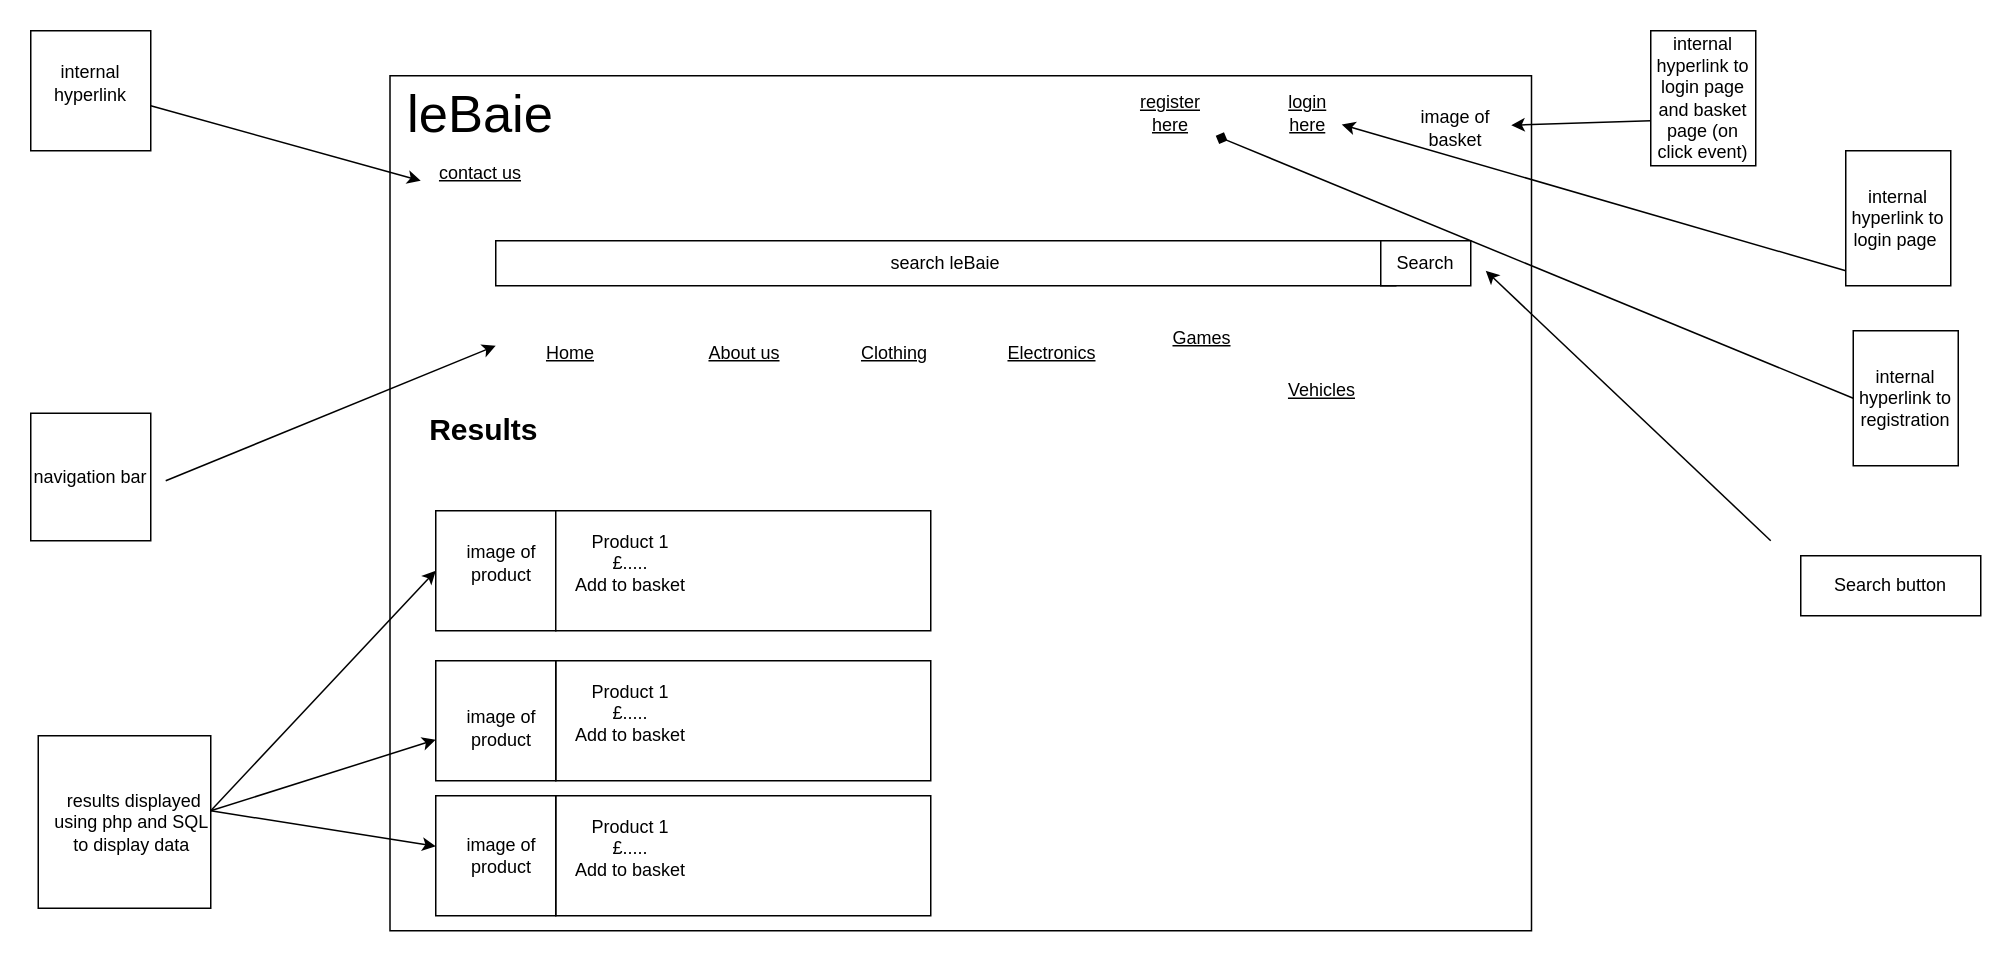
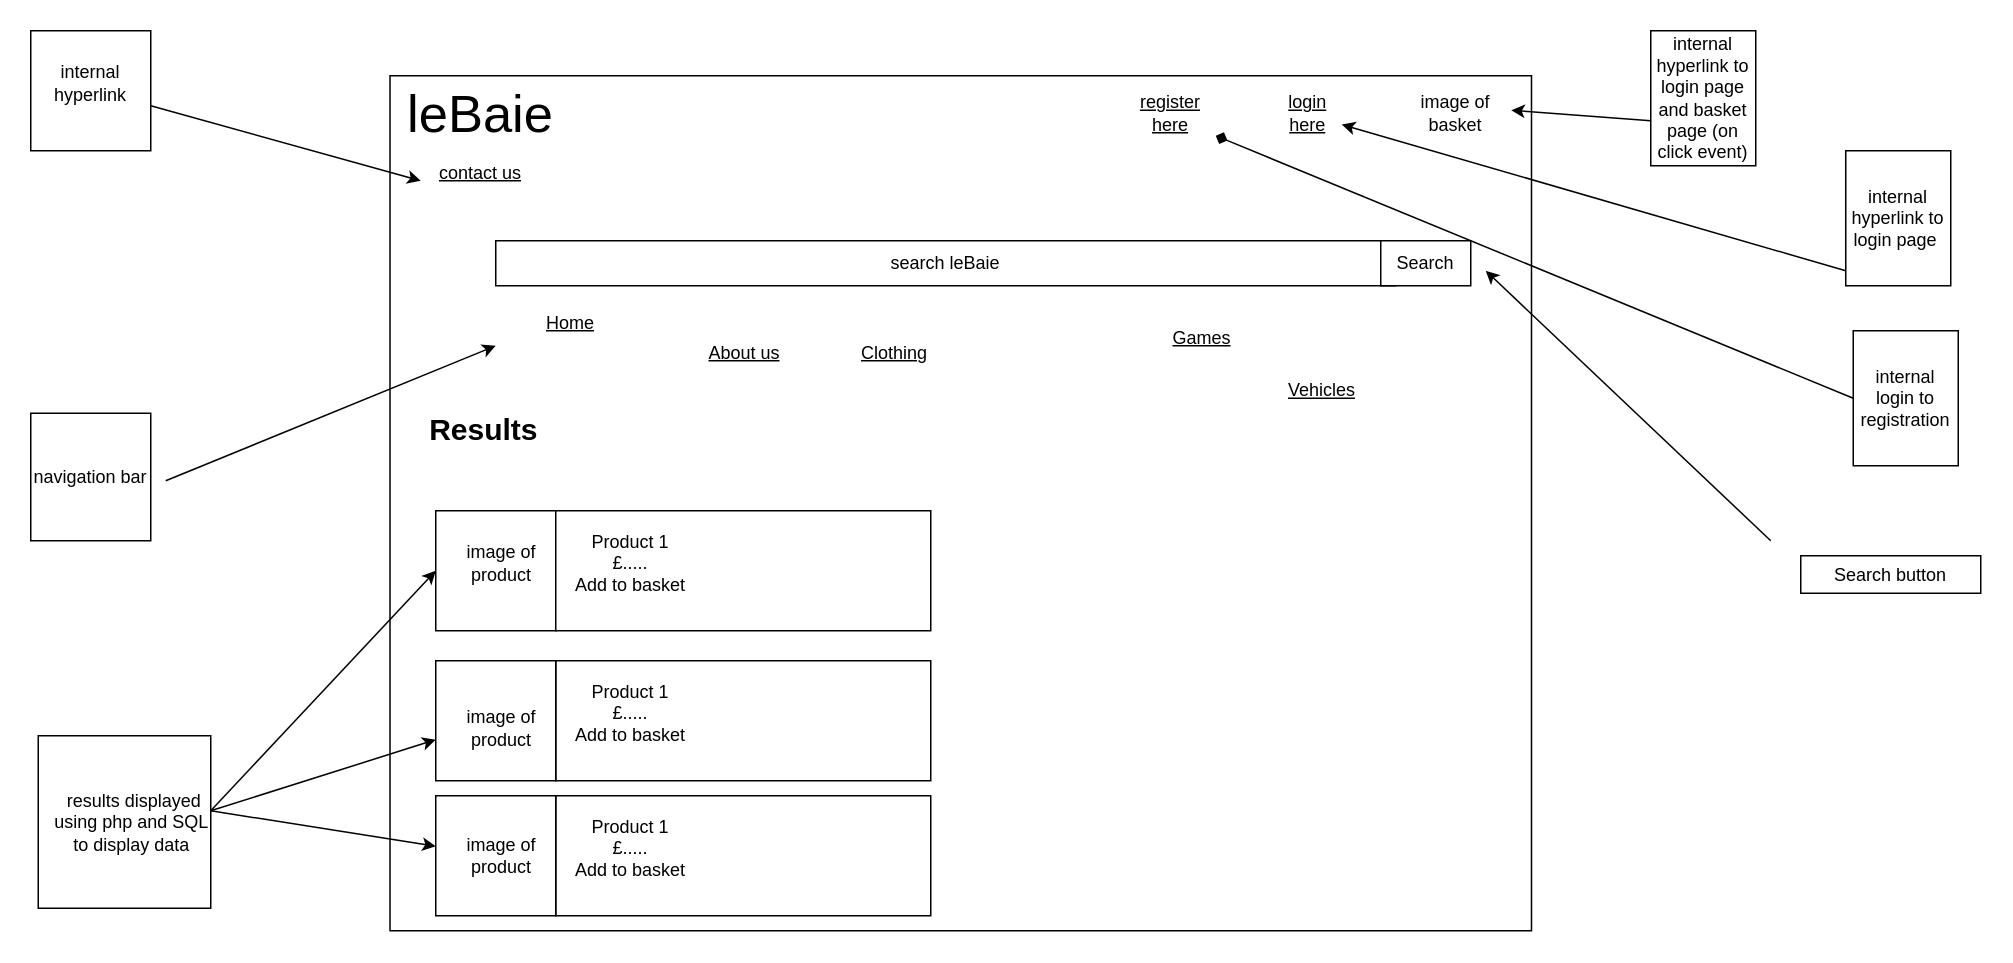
node "image of basket": moved (1456, 128) -> (1456, 113)
node "Home": moved (571, 353) -> (571, 323)
node "Electronics": removed
node "internal hyperlink to registration": label "internal hyperlink to registration" -> "internal login to registration"
node "Search button": size 180x60 -> 180x38
